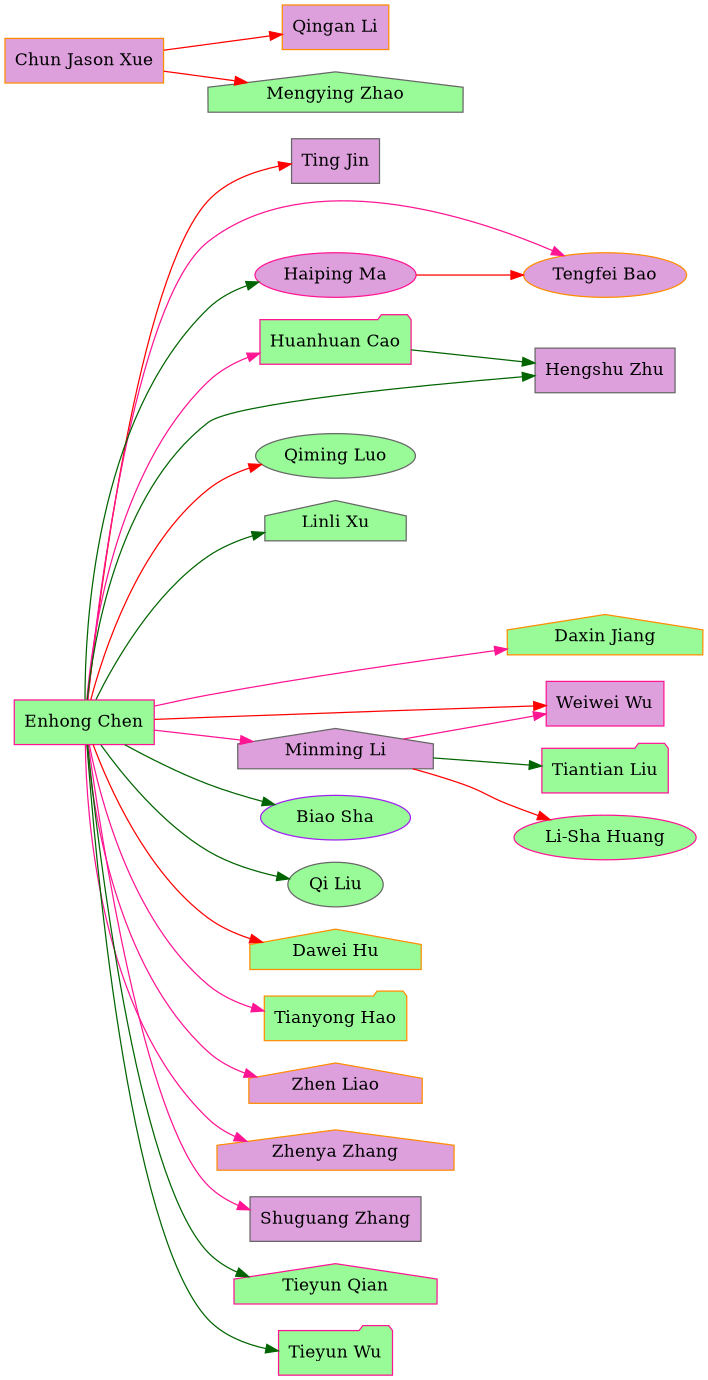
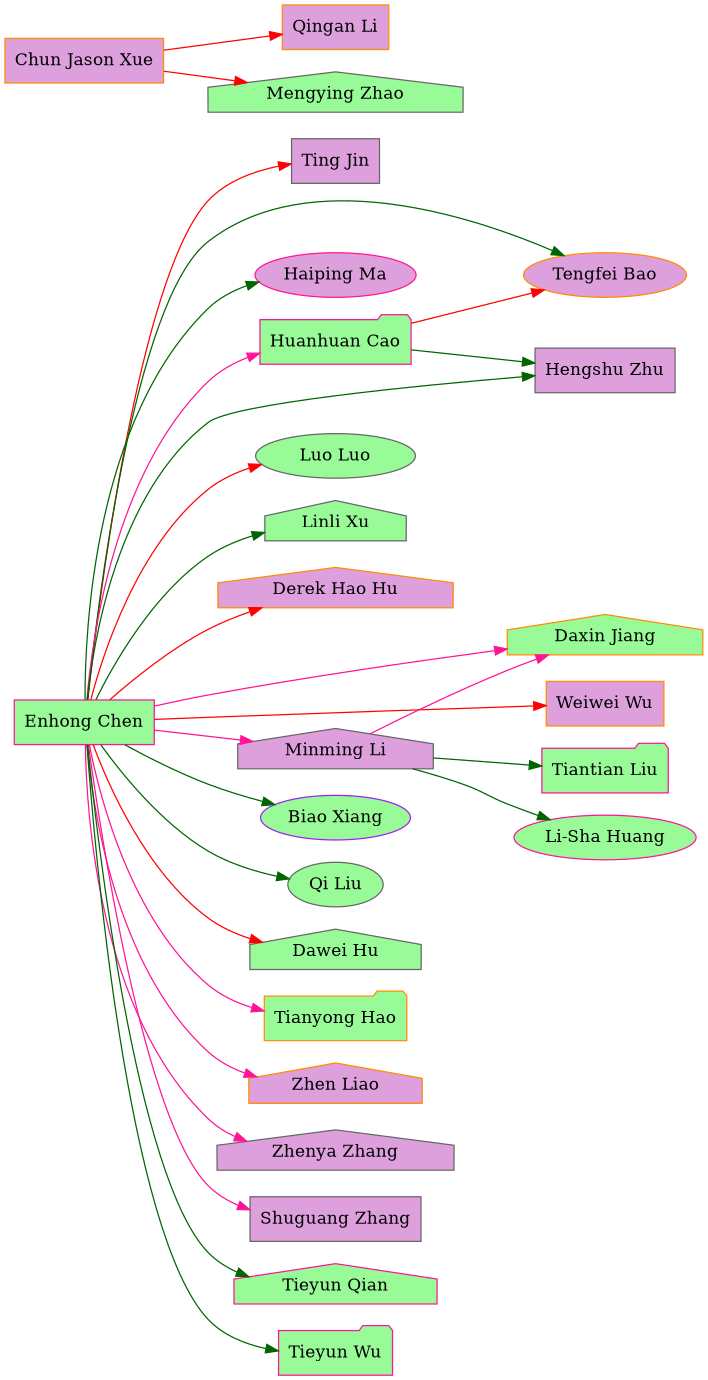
edge "Haiping Ma" -> "Tengfei Bao": now "Huanhuan Cao" -> "Tengfei Bao"
edge "Enhong Chen" -> "Tengfei Bao": color deeppink -> darkgreen
node "Qiming Luo": label "Qiming Luo" -> "Luo Luo"
node "Derek Hao Hu": added
node "Weiwei Wu": color deeppink -> darkorange
edge "Minming Li" -> "Weiwei Wu": now "Minming Li" -> "Daxin Jiang"
edge "Minming Li" -> "Li-Sha Huang": color red -> darkgreen
node "Biao Sha": label "Biao Sha" -> "Biao Xiang"
node "Dawei Hu": color darkorange -> gray40
node "Zhenya Zhang": color darkorange -> gray40
